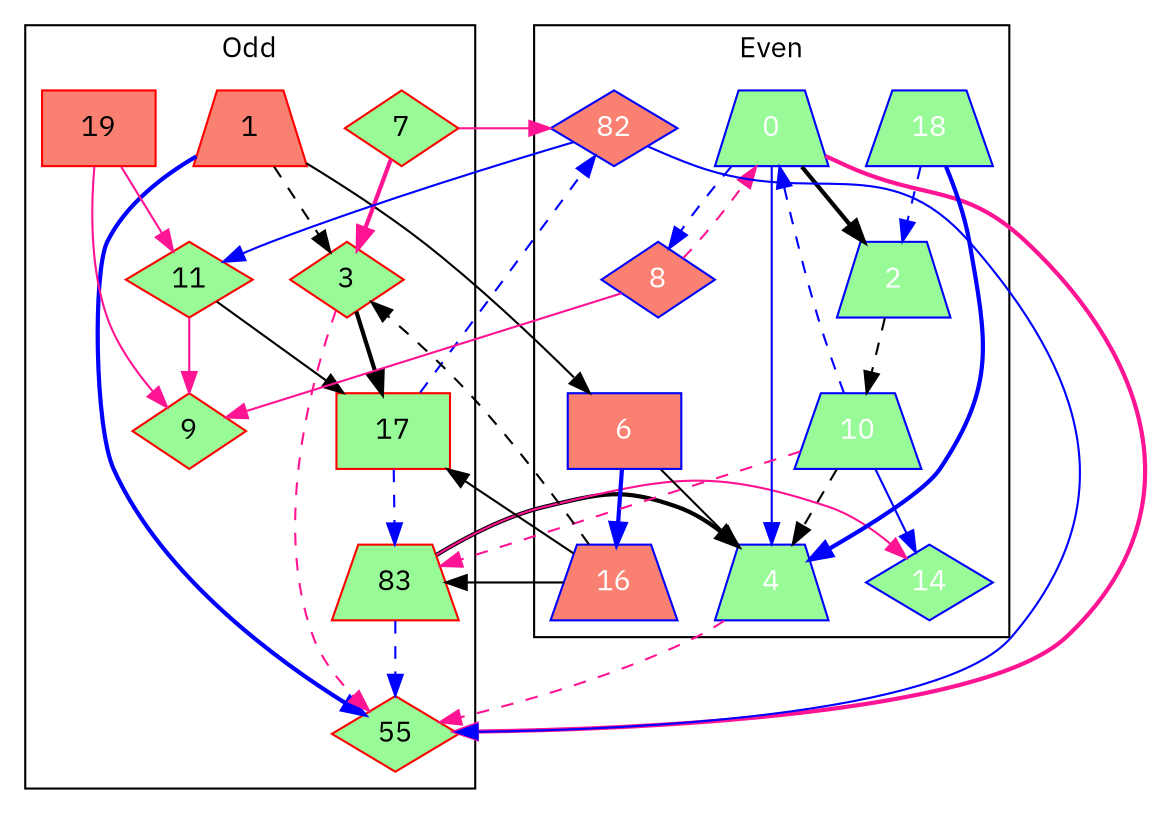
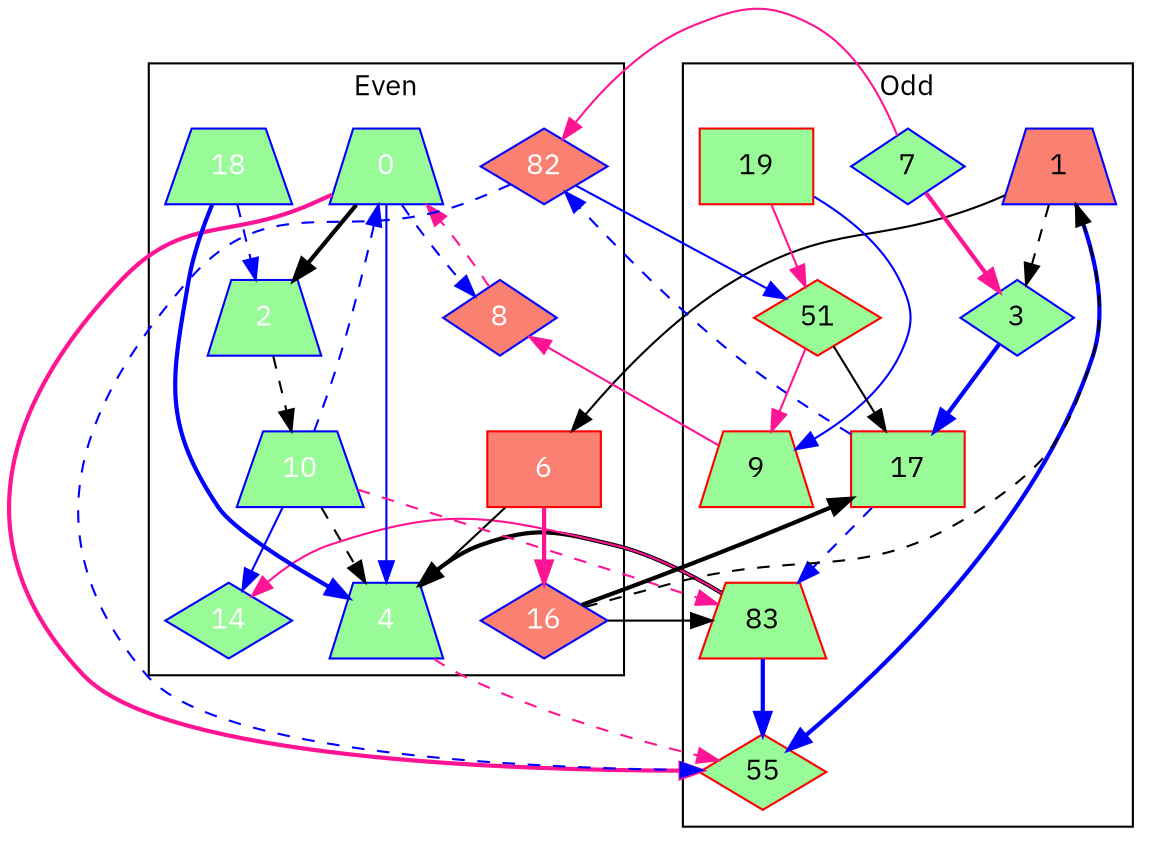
node "19": fillcolor salmon -> palegreen
node "1": color red -> blue
node "7": color red -> blue
node "11": label "11" -> "51"
node "3": color red -> blue
edge "19" -> "9": color deeppink -> blue
edge "3" -> "17": color black -> blue
edge "8" -> "9": reversed
edge "16" -> "3": now "16" -> "1"
node "9": shape diamond -> trapezium
node "6": color blue -> red
edge "6" -> "16": color blue -> deeppink
edge "16" -> "17": style solid -> bold
edge "3" -> "55": removed
edge "82" -> "55": style solid -> dashed
node "16": shape trapezium -> diamond
edge "83" -> "55": style dashed -> bold
